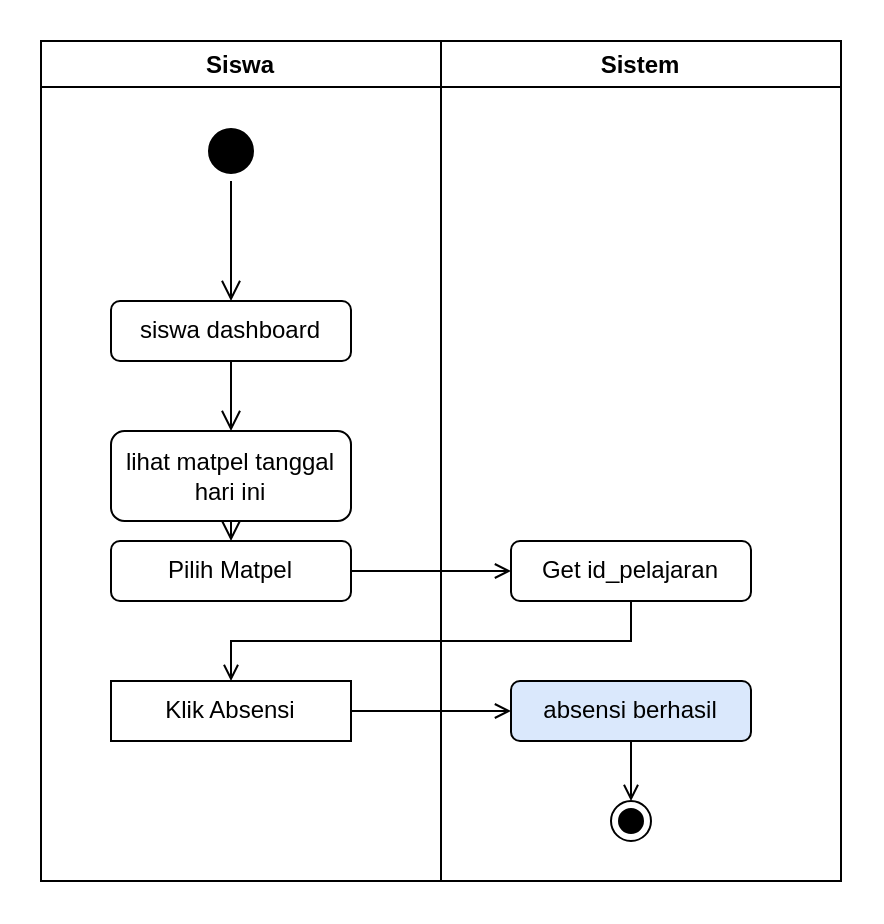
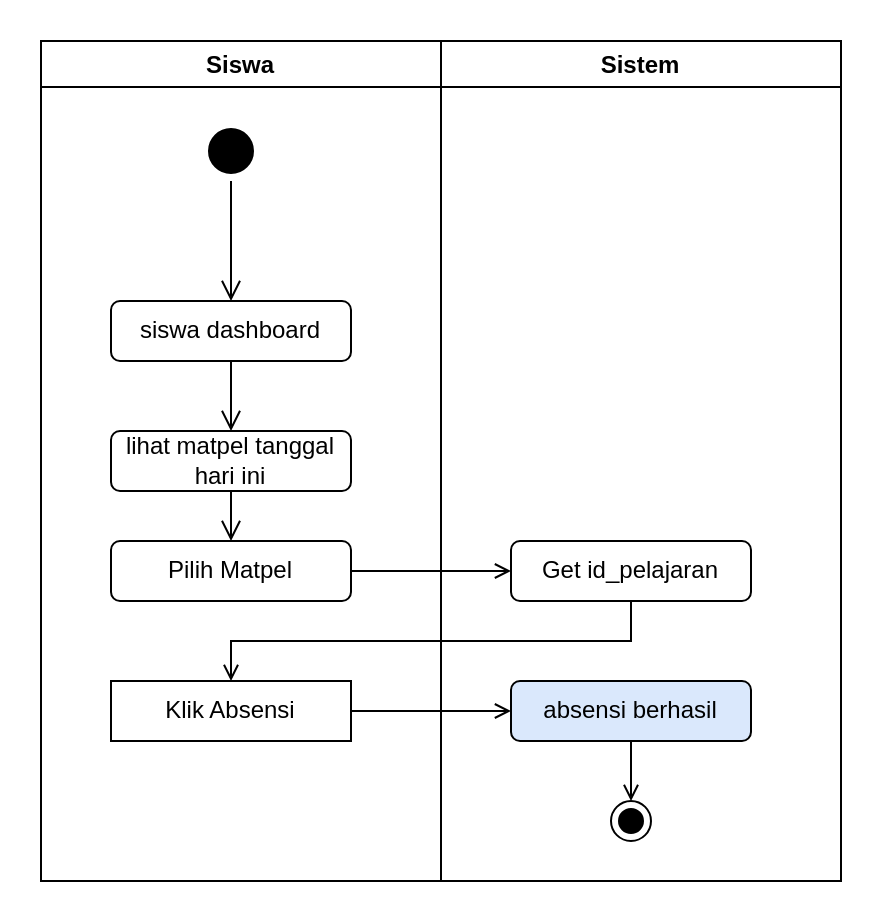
node "lihat matpel tanggal hari ini": size 240x90 -> 240x60
